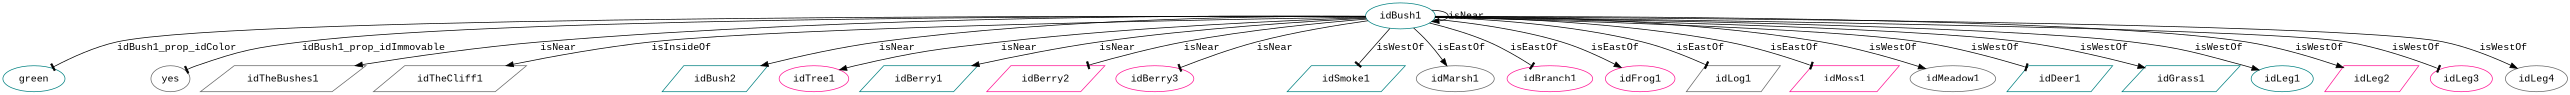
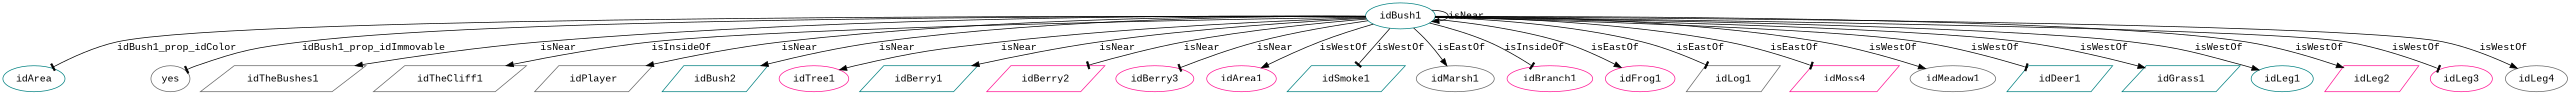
edge "idBush1" -> "idBranch1": label "isEastOf" -> "isInsideOf"
node "green": label "green" -> "idArea"
node "idPlayer": added
node "idArea1": added
node "idMoss1": label "idMoss1" -> "idMoss4"
